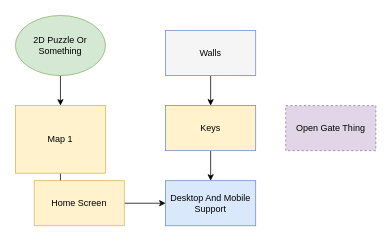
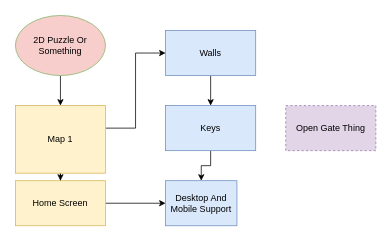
node "2D Puzzle Or Something": fillcolor #d5e8d4 -> #f8cecc
node "Walls": fillcolor #f5f5f5 -> #dae8fc
edge "Map 1" -> "Walls": added
node "Keys": fillcolor #fff2cc -> #dae8fc
node "Home Screen": moved (79, 203) -> (60, 203)
node "Desktop And Mobile Support": size 90x45 -> 71x45
